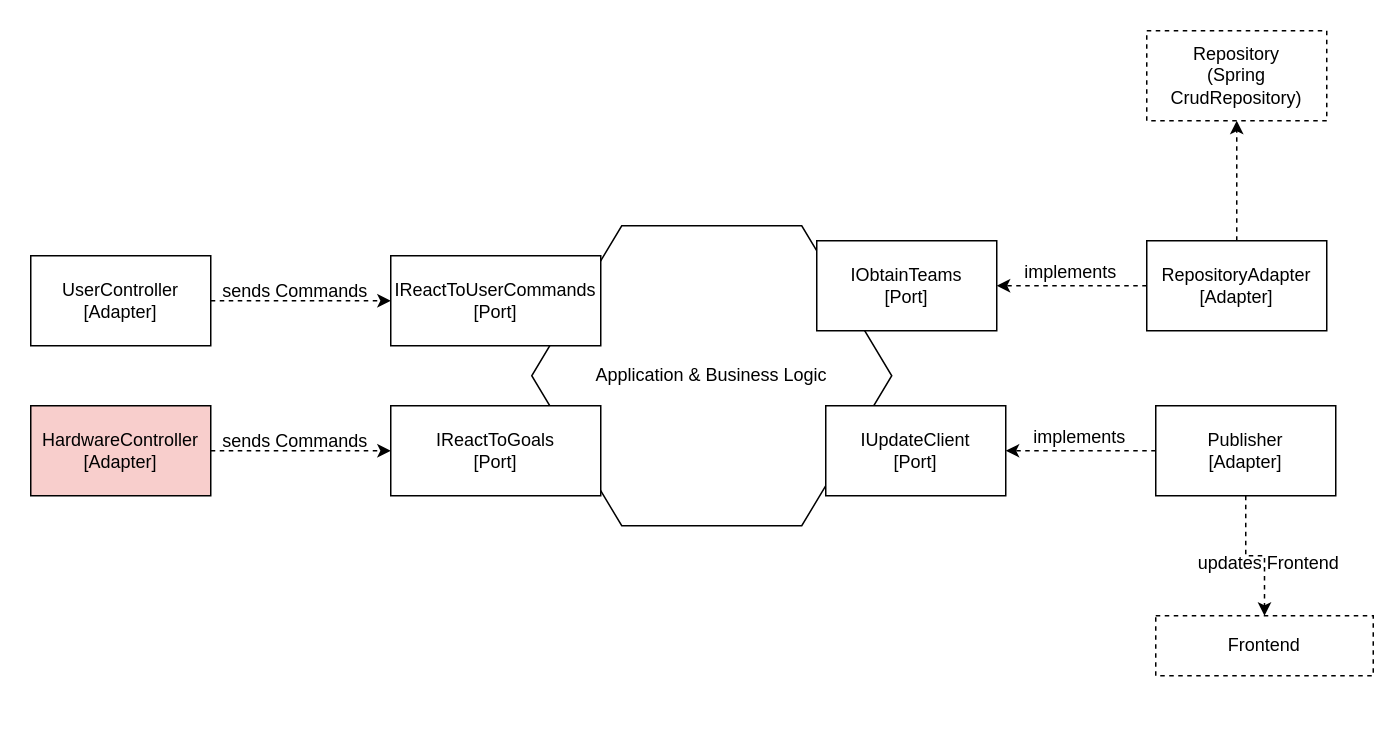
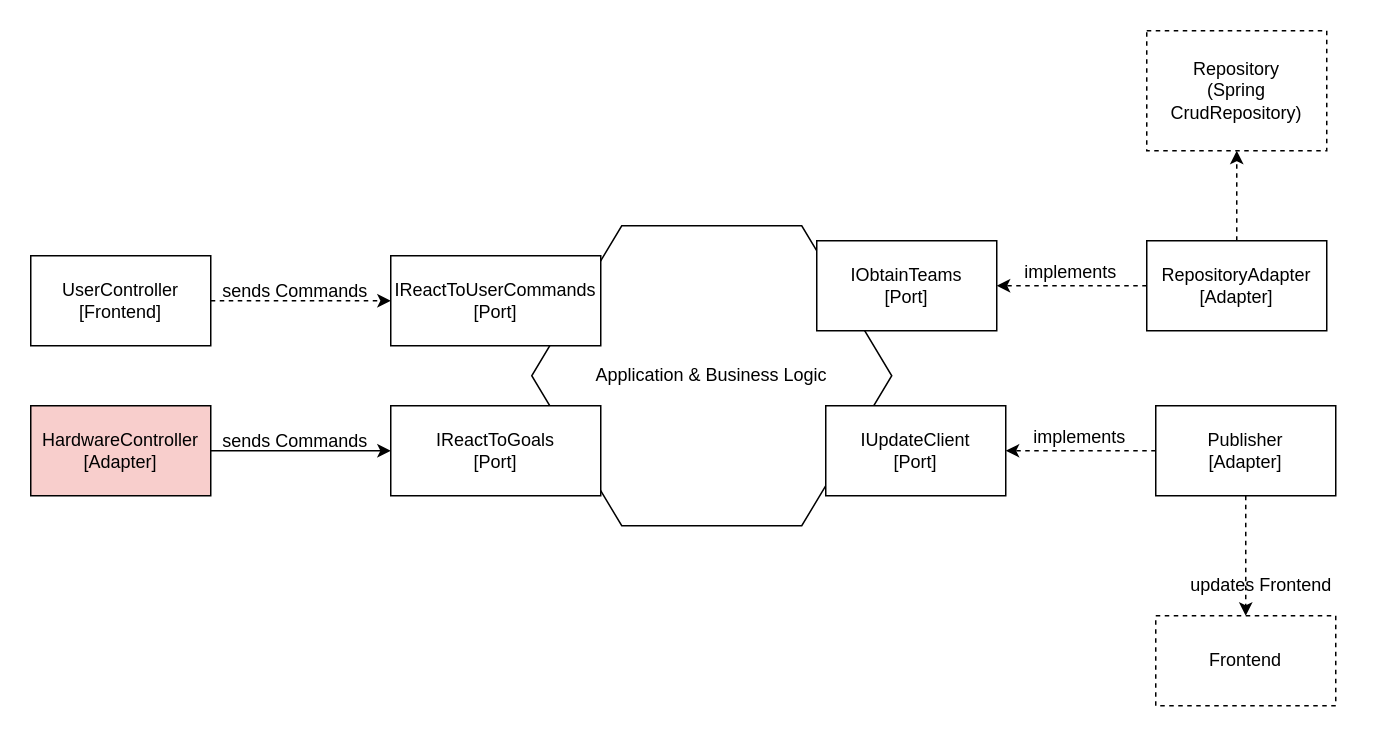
node "Repository (Spring CrudRepository)": size 180x90 -> 180x120
node "UserController [Adapter]": label "UserController [Adapter]" -> "UserController [Frontend]"
edge "HardwareController [Adapter]" -> "IReactToGoals [Port]": style dashed -> solid
node "updates Frontend": moved (1268, 563) -> (1261, 586)
node "Frontend": size 218x60 -> 180x90
